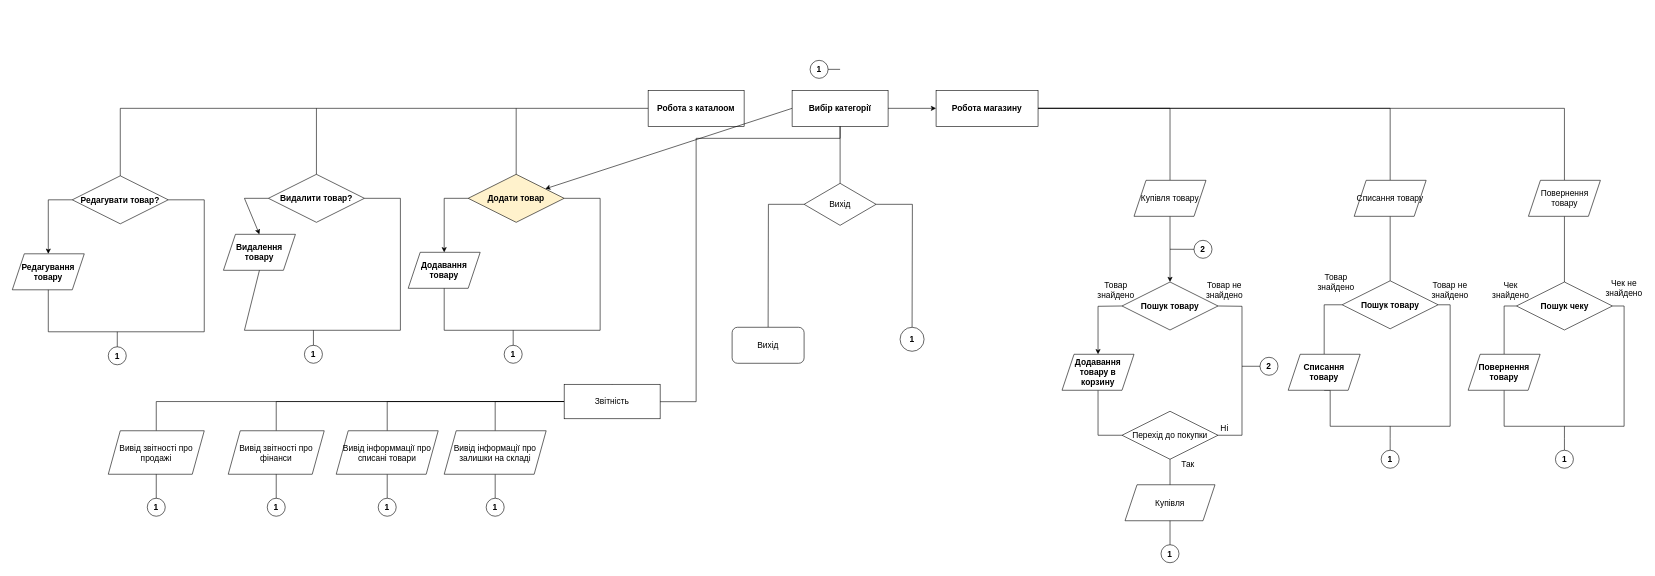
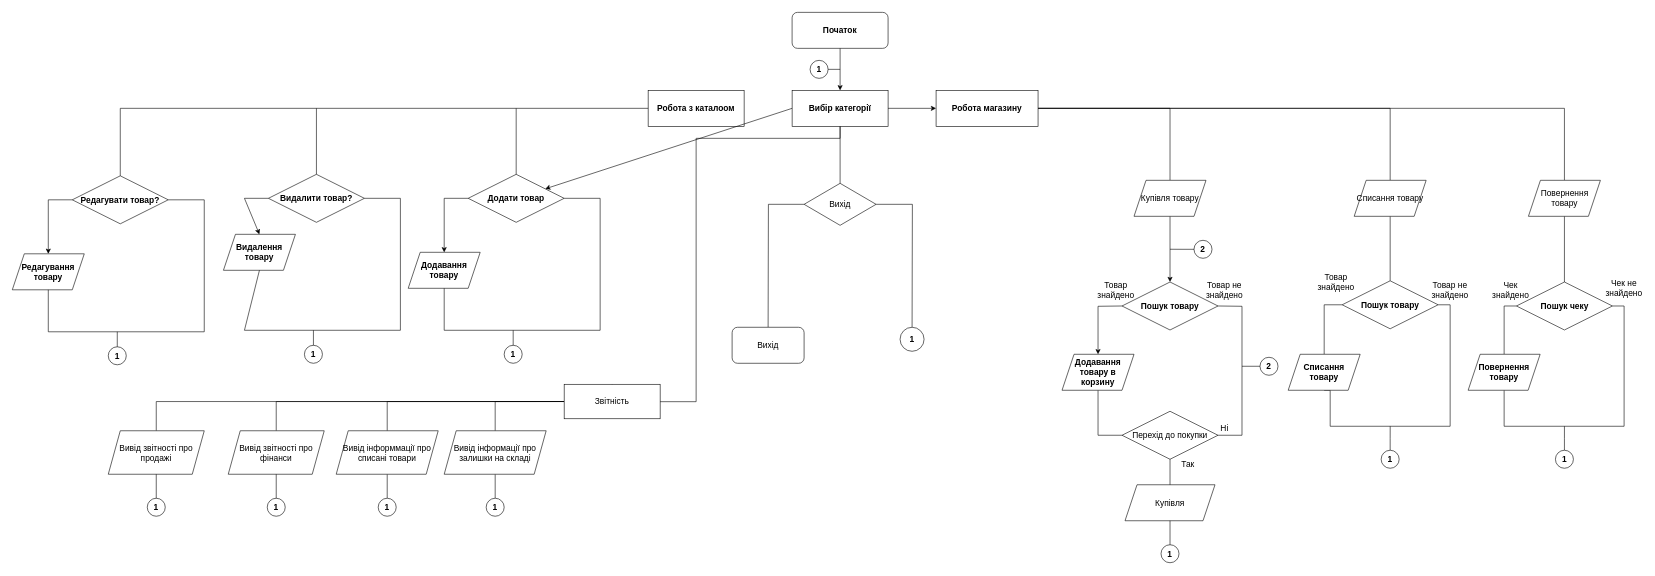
node "Початок": added
edge "Початок" -> "Вибір категорії": added
node "Додати товар": fillcolor #fff2cc -> #ffffff
